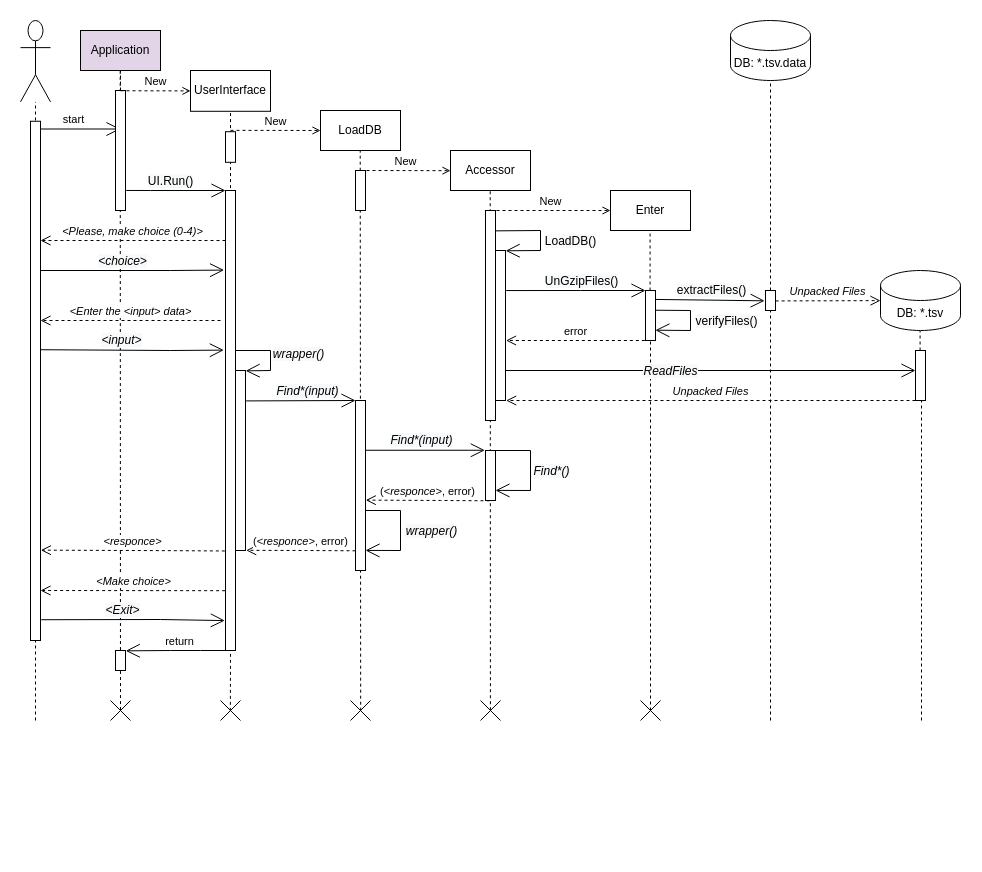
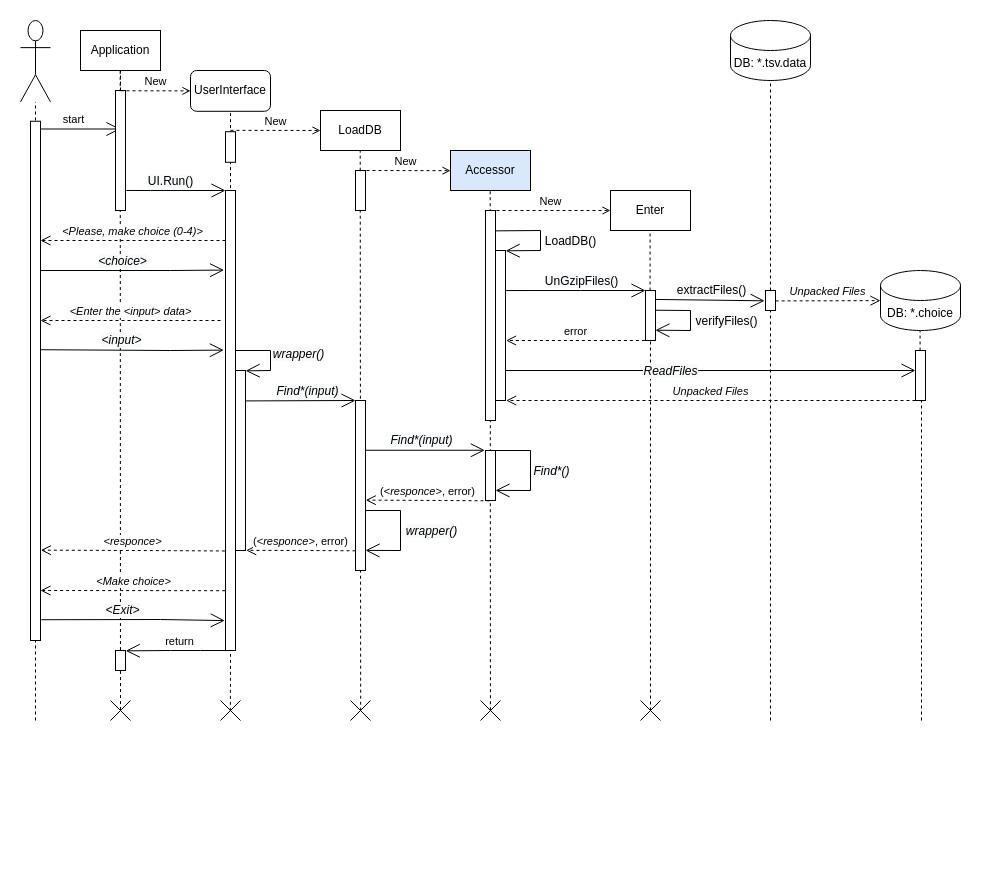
node "Application": fillcolor #e1d5e7 -> #ffffff
node "UserInterface": shape rectangle -> rounded rectangle
node "Accessor": fillcolor #ffffff -> #dae8fc
node "DB: *.tsv": label "DB: *.tsv" -> "DB: *.choice"
